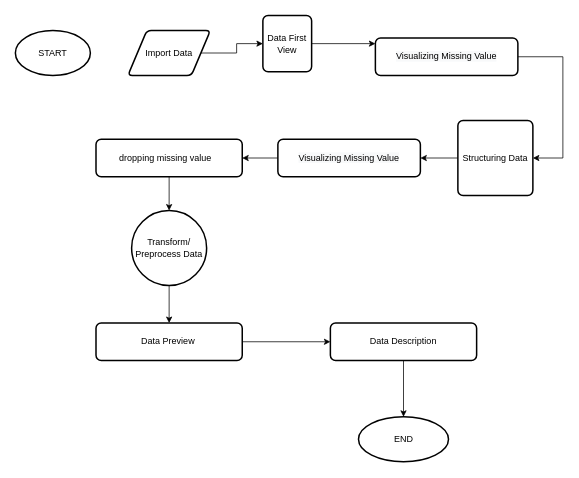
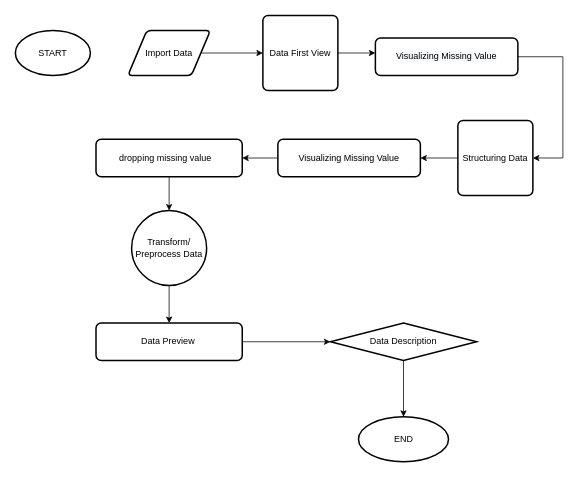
node "Data First View": size 49x56 -> 75x75
node "Data Description": shape rounded rectangle -> diamond
